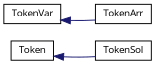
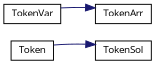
edge "TokenArr" -> "TokenVar": reversed
edge "TokenSol" -> "Token": reversed
